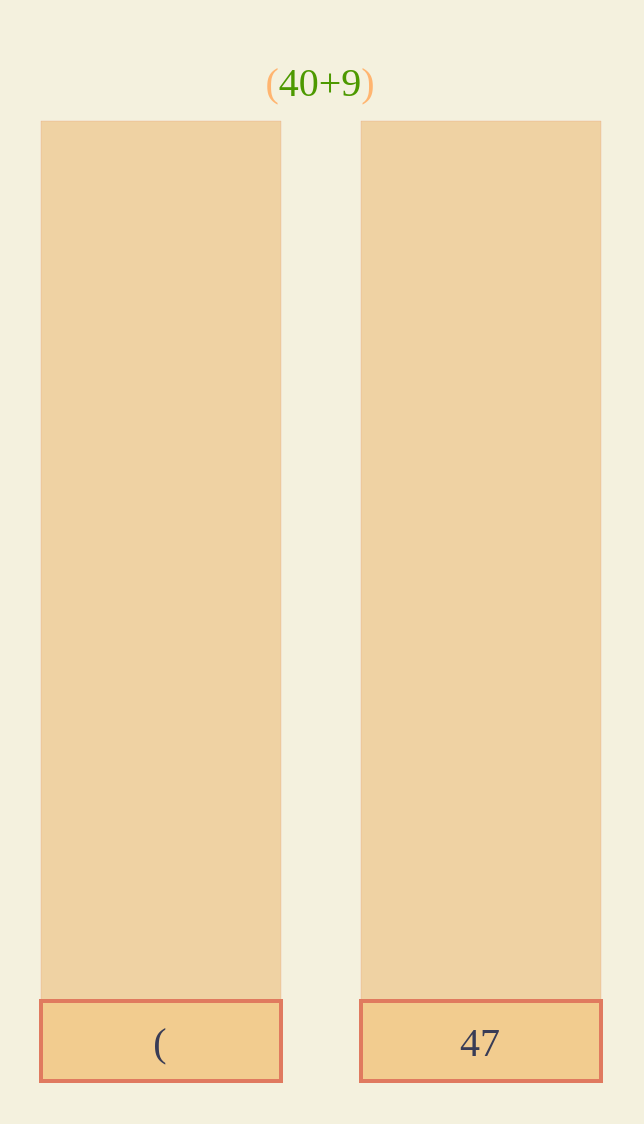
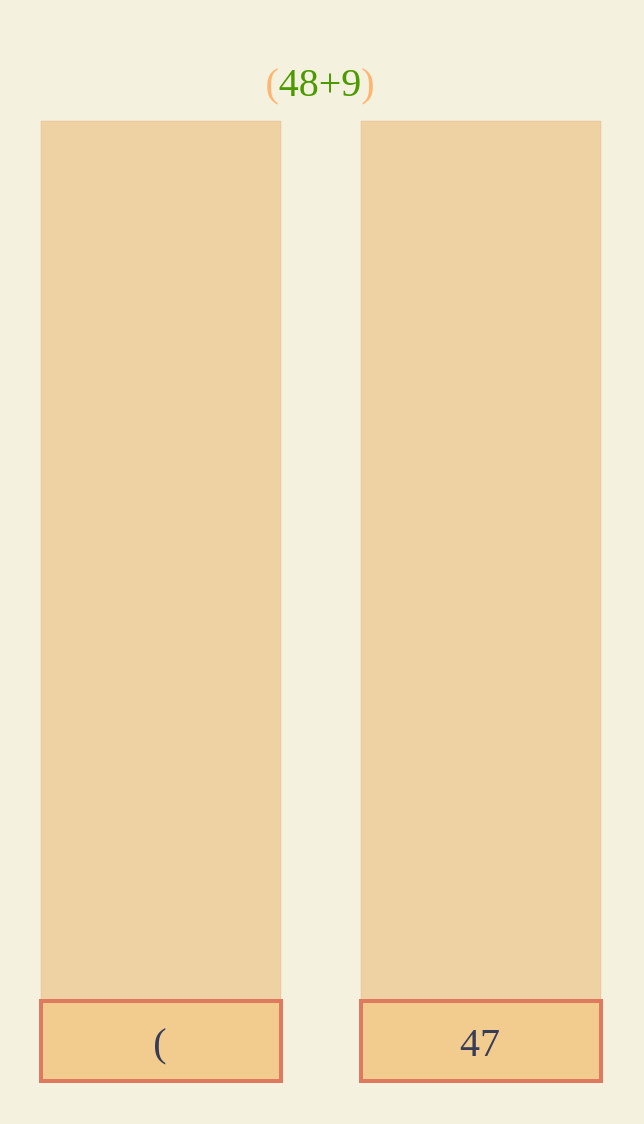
node "(40+9)": label "(40+9)" -> "(48+9)"
